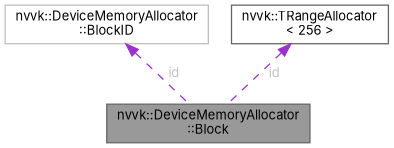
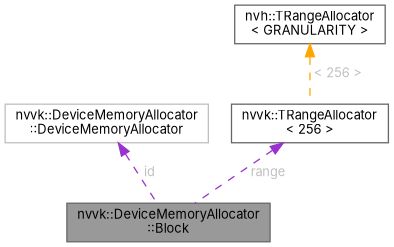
node "nvvk::DeviceMemoryAllocator ::BlockID": label "nvvk::DeviceMemoryAllocator ::BlockID" -> "nvvk::DeviceMemoryAllocator ::DeviceMemoryAllocator"
node "nvh::TRangeAllocator < GRANULARITY >": added
edge "nvvk::DeviceMemoryAllocator ::Block" -> "nvvk::TRangeAllocator < 256 >": label " id" -> " range"
